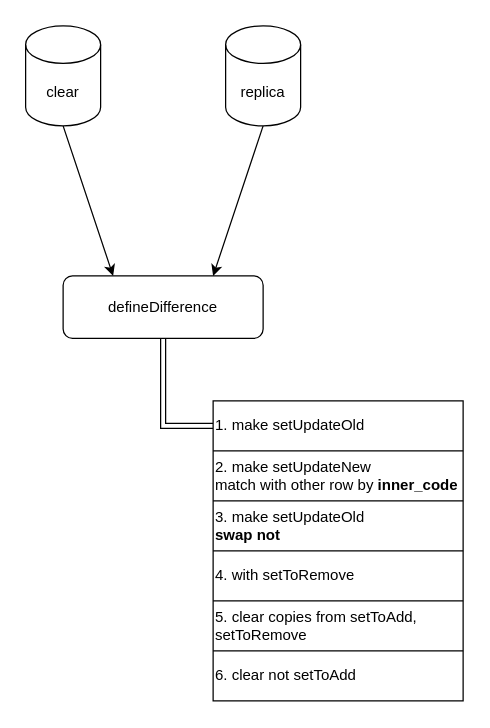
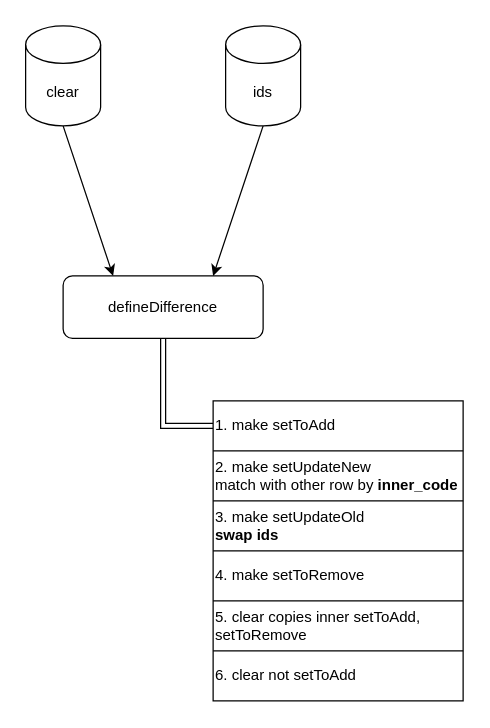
node "replica": label "replica" -> "ids"
node "1. make setUpdateOld": label "1. make setUpdateOld" -> "1. make setToAdd"
node "3. make setUpdateOld swap not": label "3. make setUpdateOld swap not" -> "3. make setUpdateOld swap ids"
node "4. with setToRemove": label "4. with setToRemove" -> "4. make setToRemove"
node "5. clear copies from setToAdd, setToRemove": label "5. clear copies from setToAdd, setToRemove" -> "5. clear copies inner setToAdd, setToRemove"
